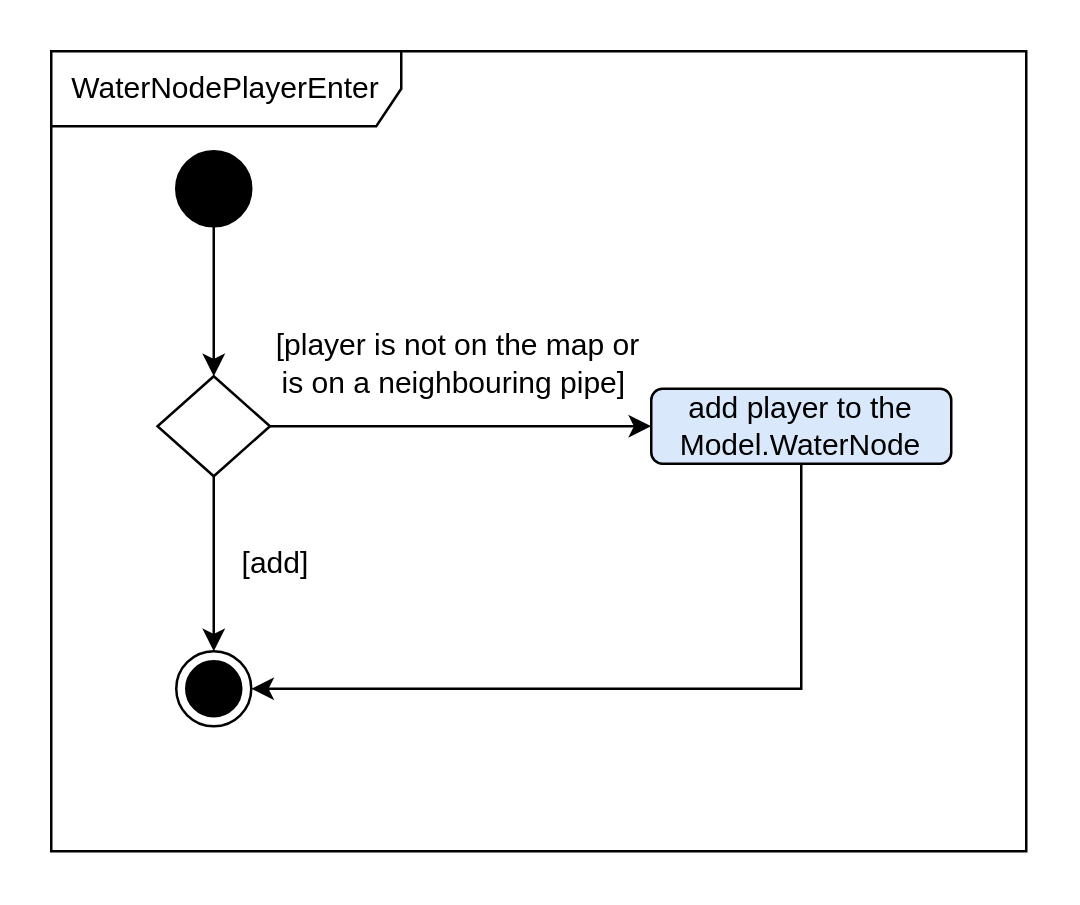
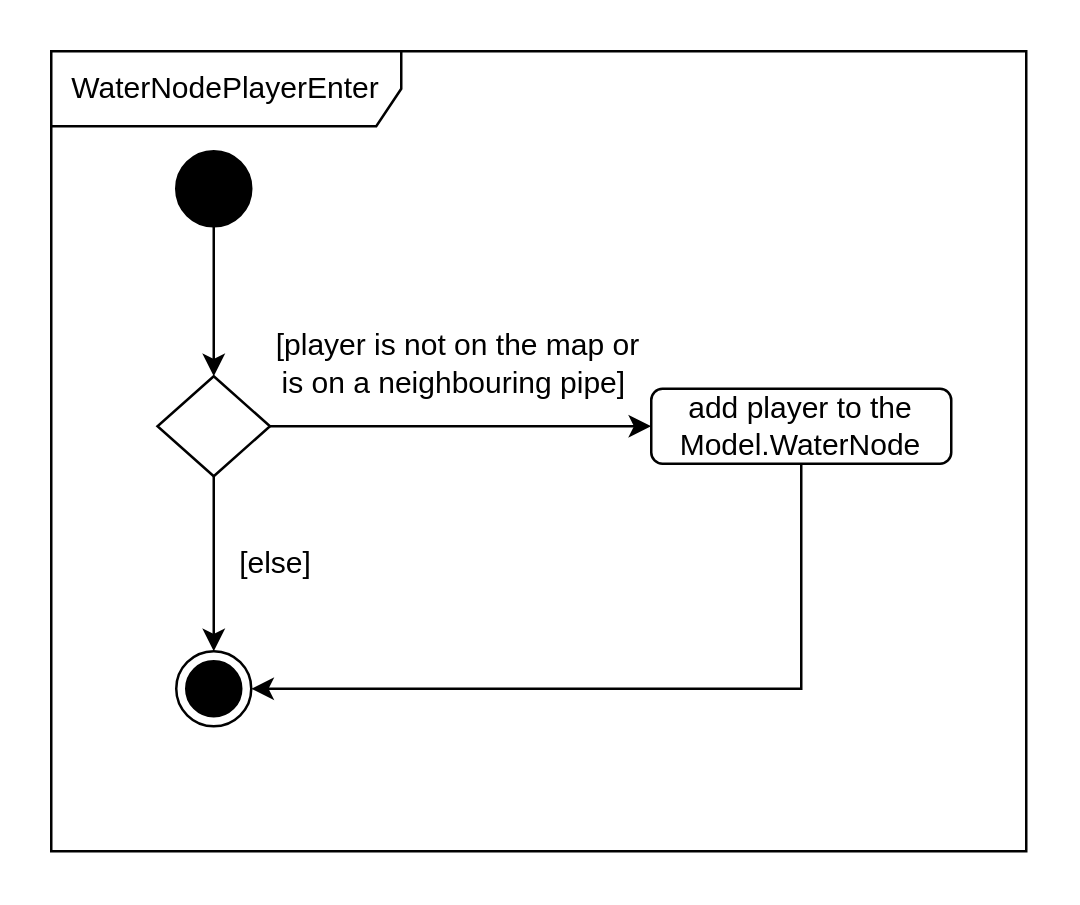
node "add player to the Model.WaterNode": fillcolor #dae8fc -> #ffffff
node "[add]": label "[add]" -> "[else]"
